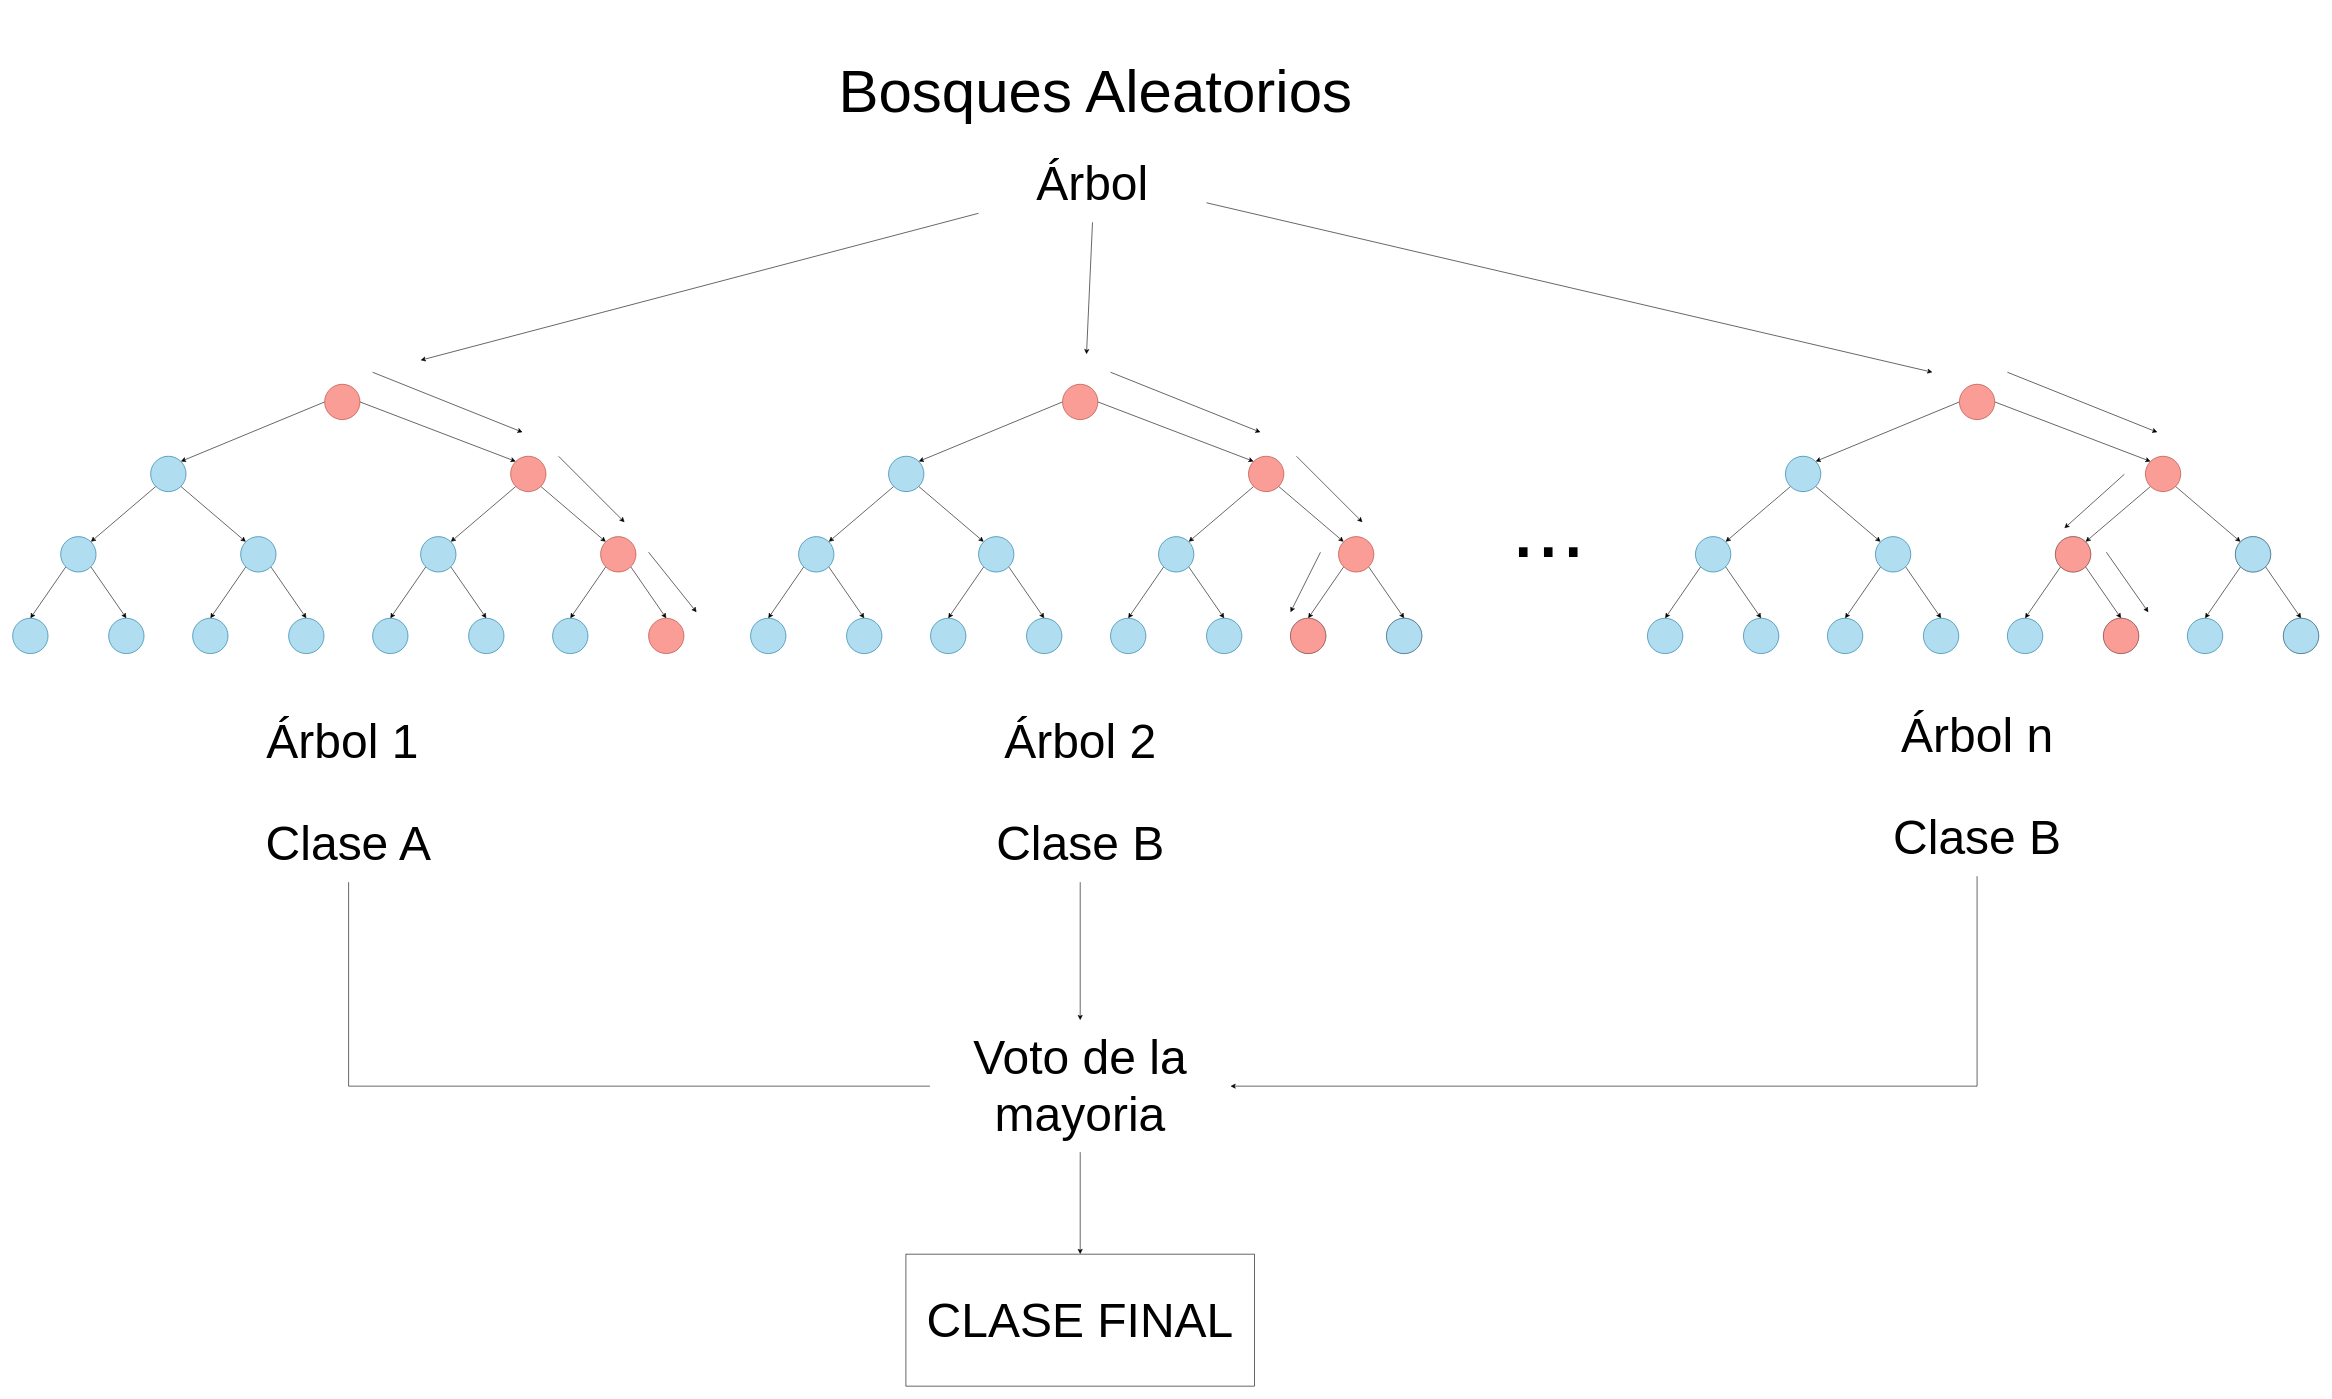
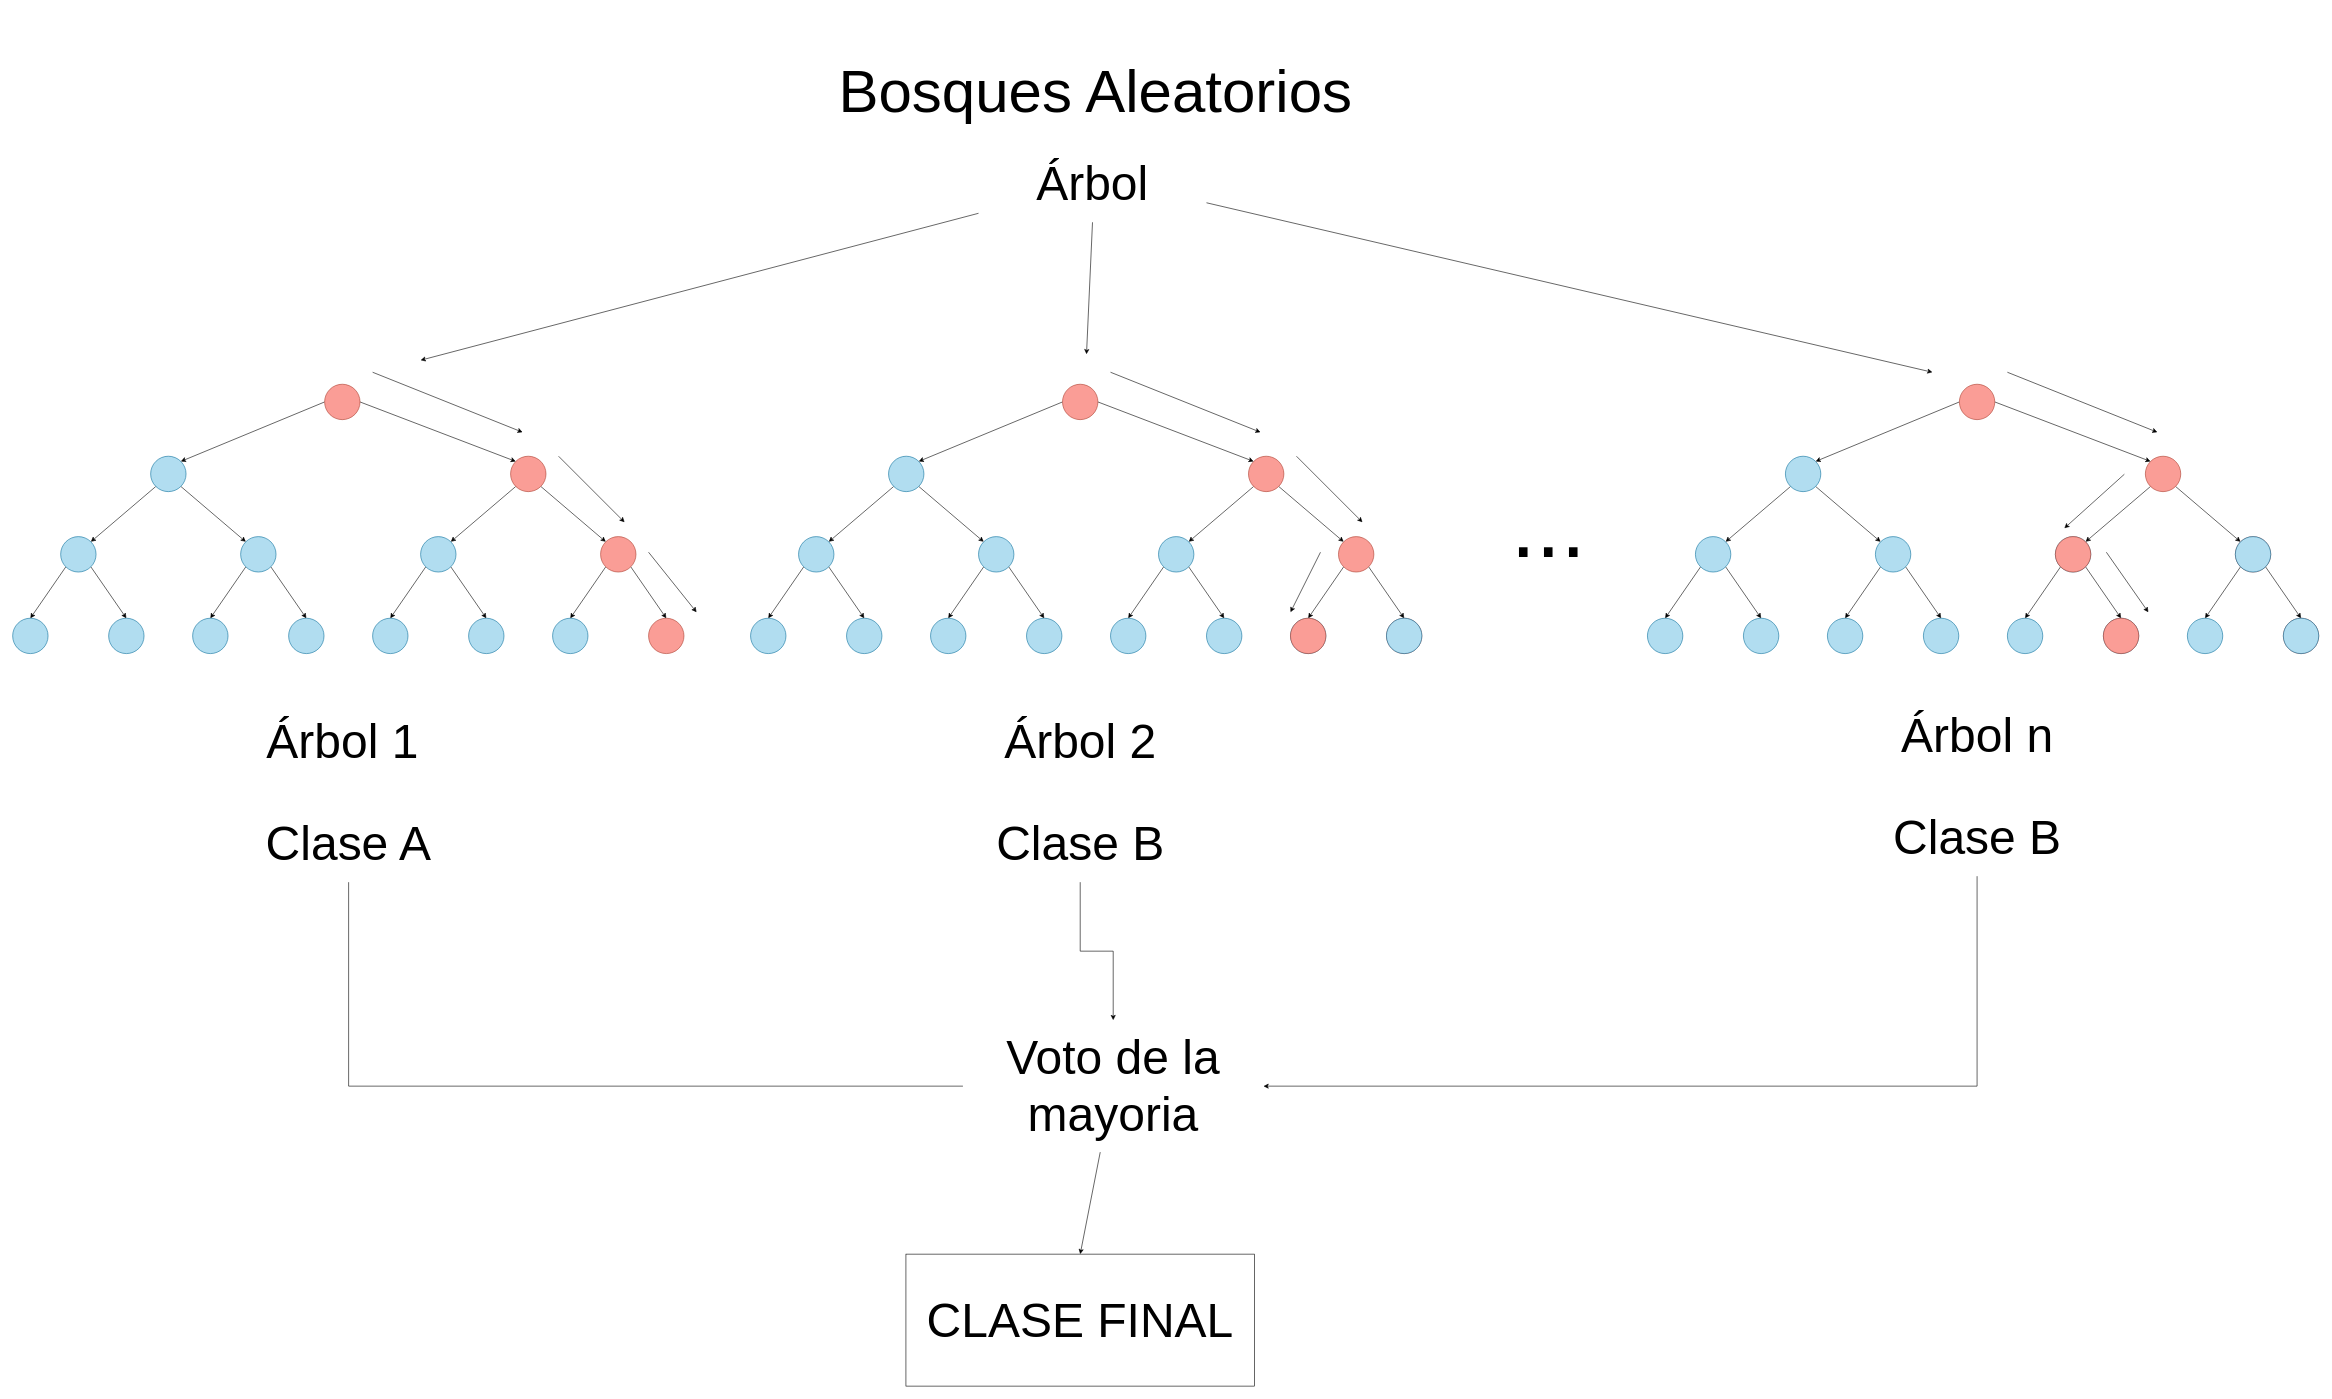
node "Voto de la mayoria": moved (1080, 1086) -> (1113, 1086)
